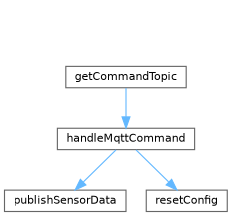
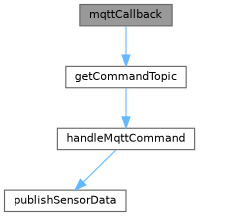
node "mqttCallback": added
node "resetConfig": removed
